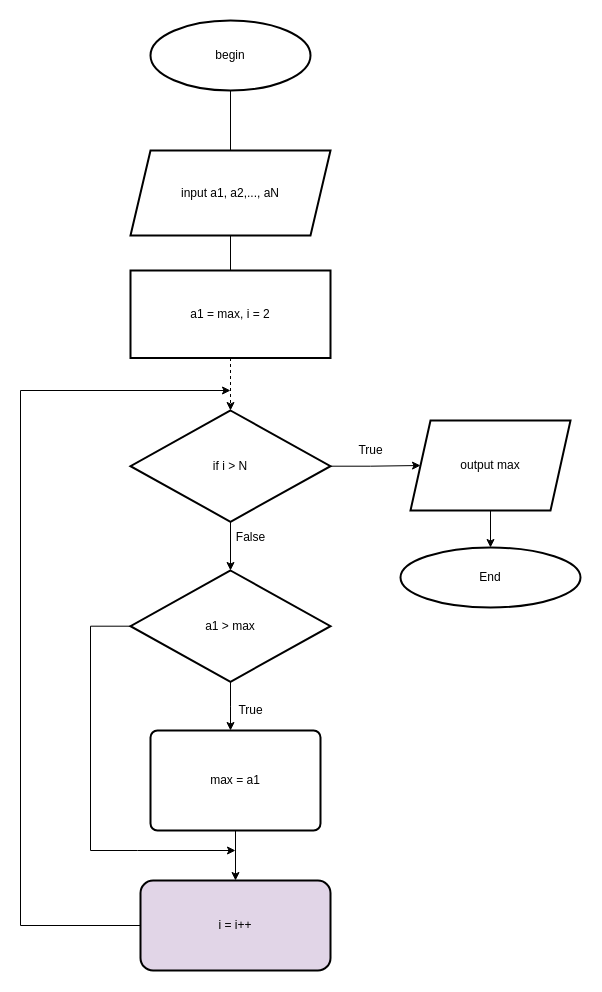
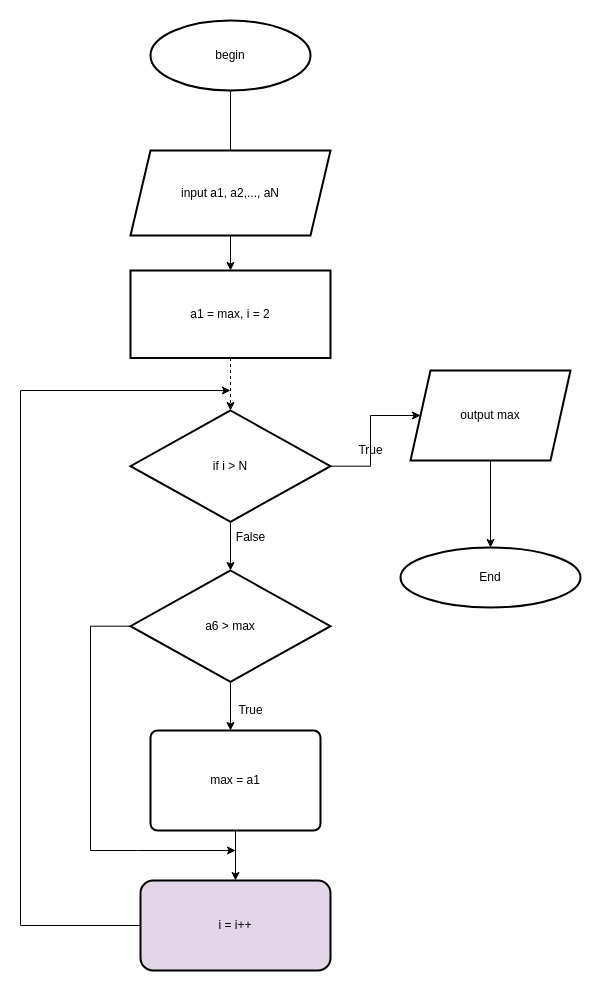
edge "input a1, a2,..., aN" -- "a1 = max, i = 2": arrowhead none -> classic
node "output max": moved (491, 466) -> (491, 416)
node "a1 > max": label "a1 > max" -> "a6 > max"
